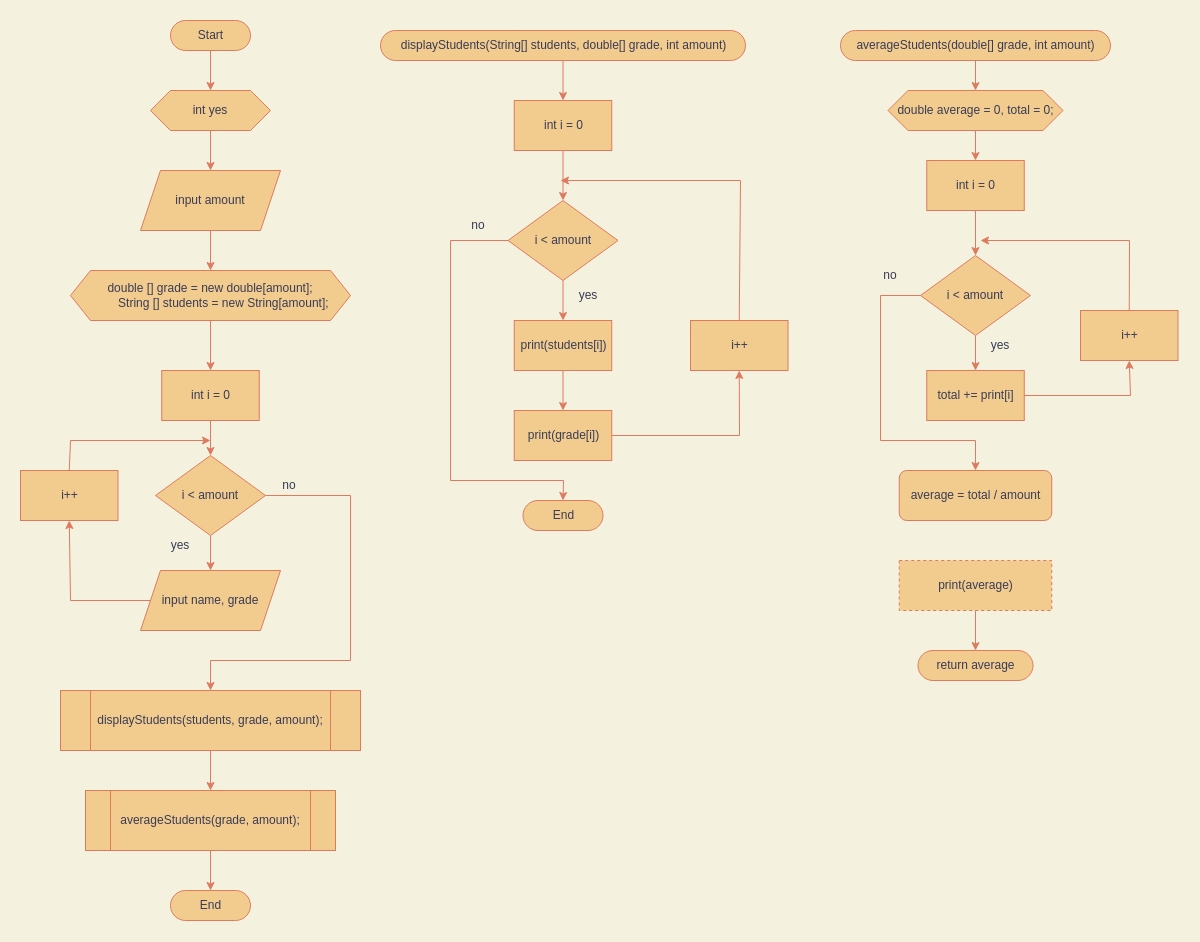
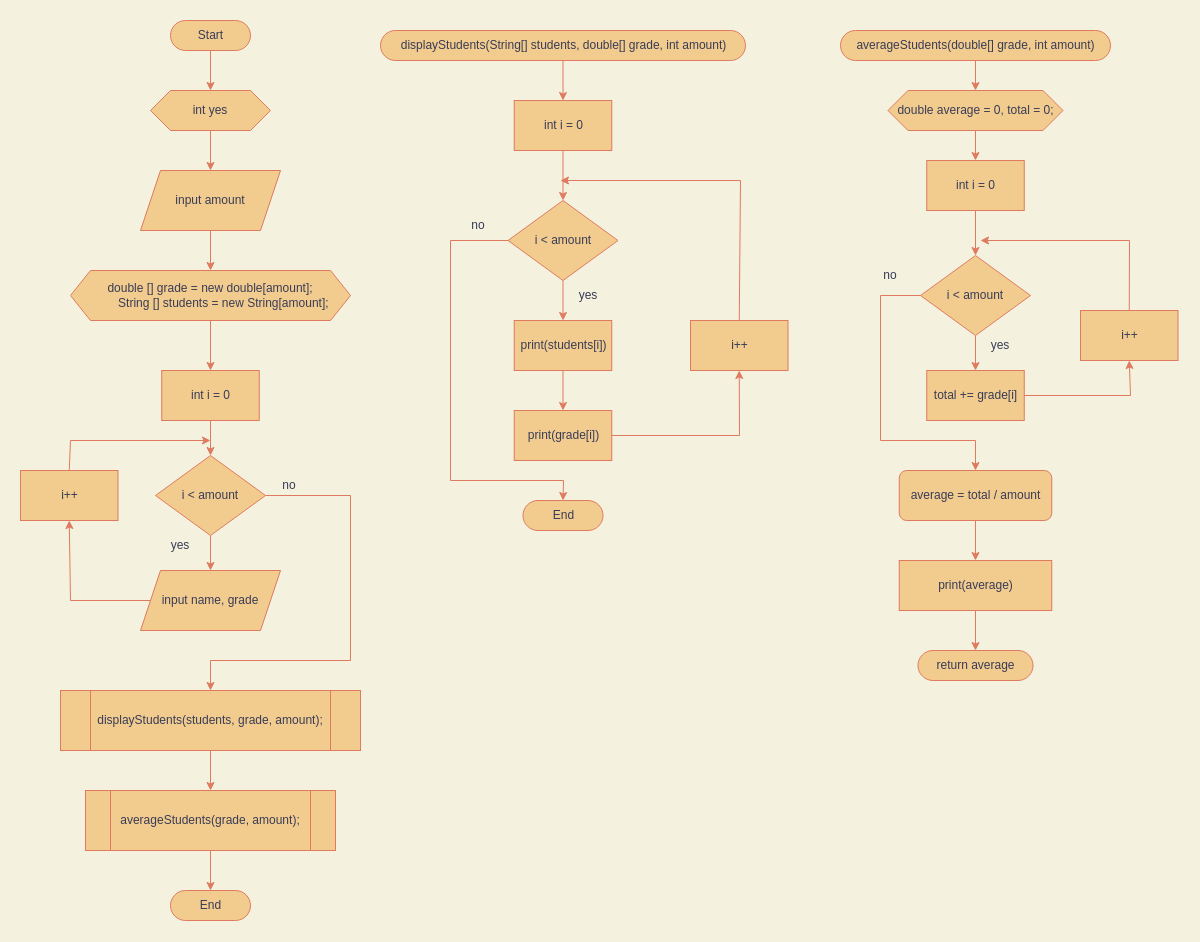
node "total += print[i]": label "total += print[i]" -> "total += grade[i]"
edge "average = total / amount" -> "print(average)": added
node "print(average)": style dashed -> solid
